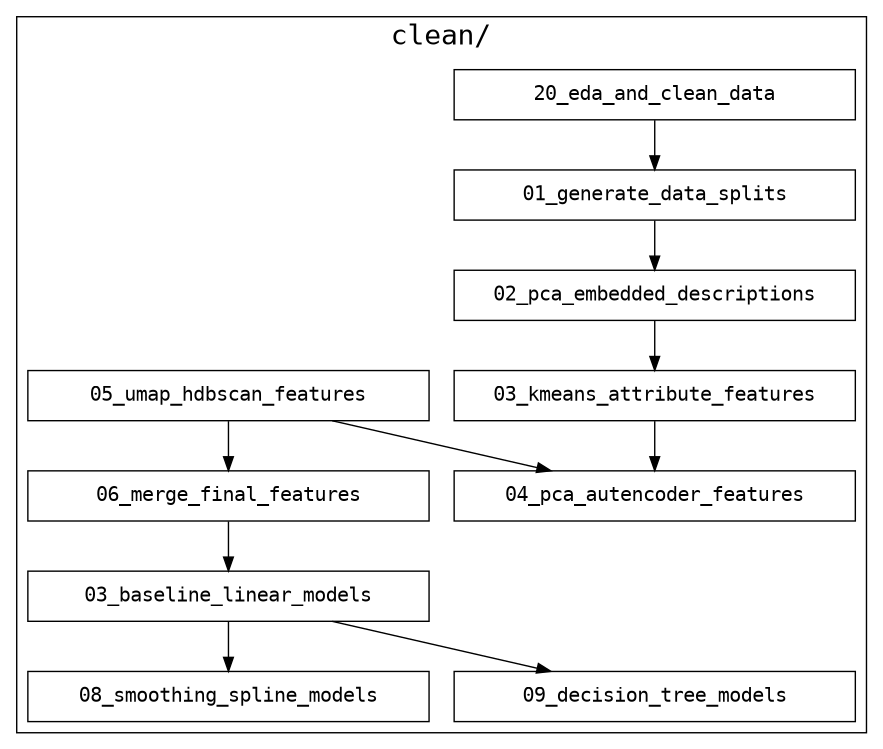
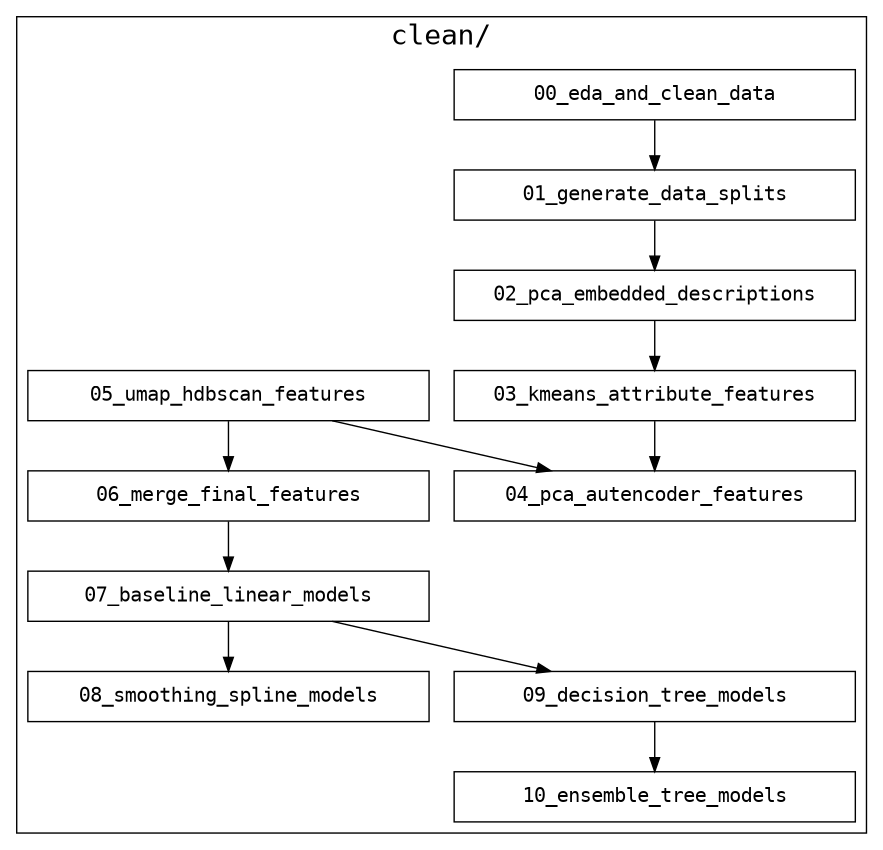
node "20_eda_and_clean_data": label "20_eda_and_clean_data" -> "00_eda_and_clean_data"
node "03_baseline_linear_models": label "03_baseline_linear_models" -> "07_baseline_linear_models"
node "10_ensemble_tree_models": added
